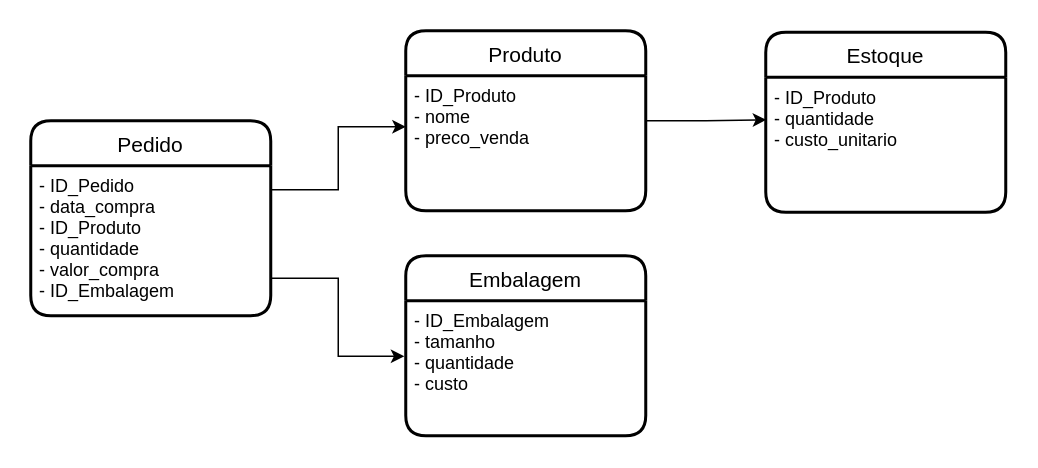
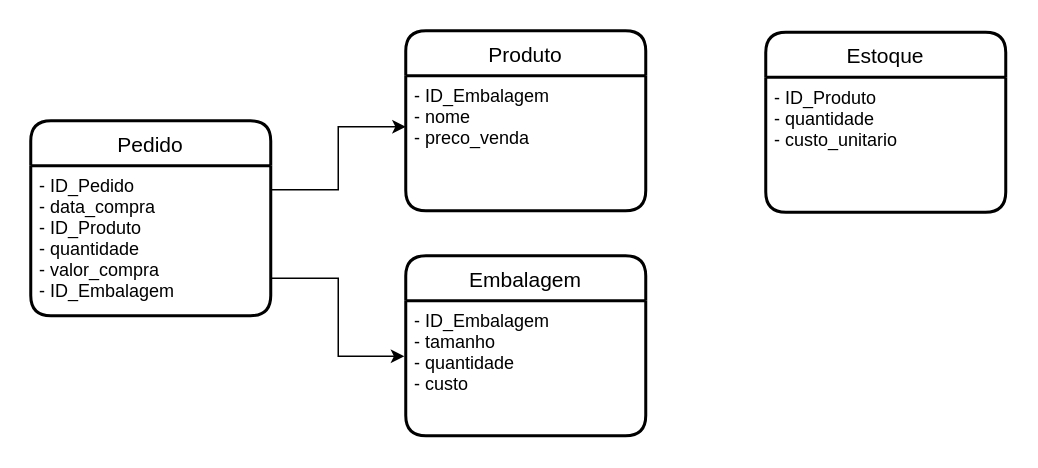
node "- ID_Produto - nome - preco_venda": label "- ID_Produto - nome - preco_venda" -> "- ID_Embalagem - nome - preco_venda"
edge "Produto" -> "- ID_Produto - quantidade - custo_unitario": removed
